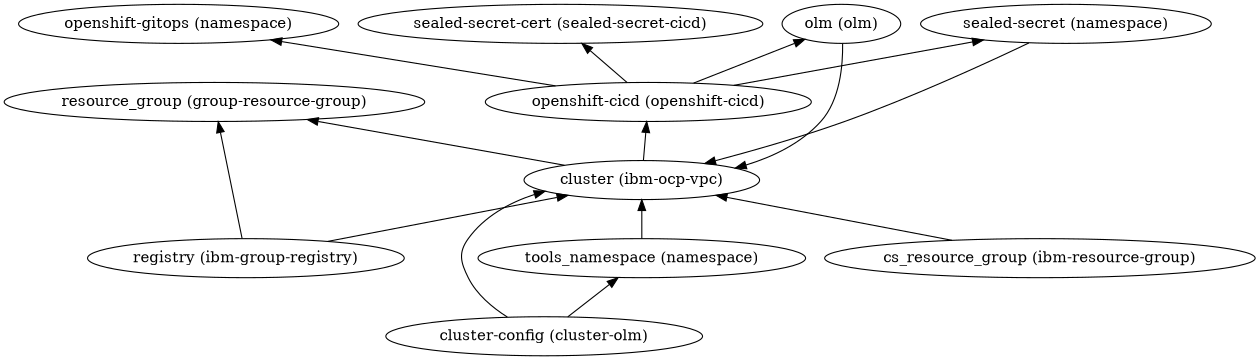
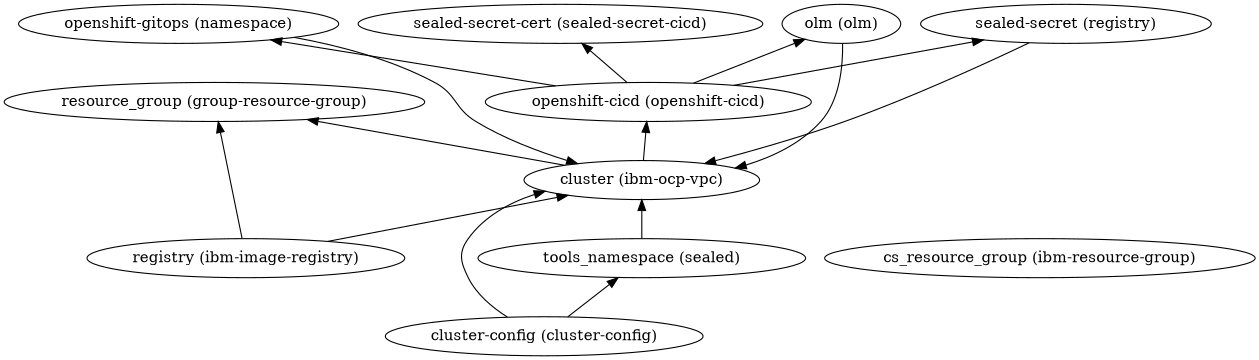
node "sealed-secret (namespace)": label "sealed-secret (namespace)" -> "sealed-secret (registry)"
edge "cs_resource_group (ibm-resource-group)" -> "cluster (ibm-ocp-vpc)": now "openshift-gitops (namespace)" -> "cluster (ibm-ocp-vpc)"
node "registry (ibm-group-registry)": label "registry (ibm-group-registry)" -> "registry (ibm-image-registry)"
node "tools_namespace (namespace)": label "tools_namespace (namespace)" -> "tools_namespace (sealed)"
node "cluster-config (cluster-olm)": label "cluster-config (cluster-olm)" -> "cluster-config (cluster-config)"
